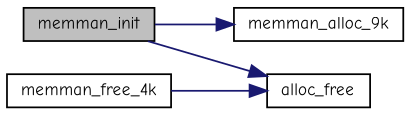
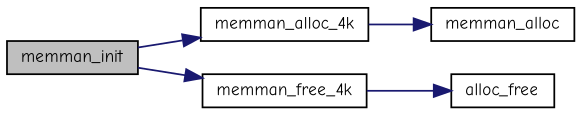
node "memman_alloc_9k": label "memman_alloc_9k" -> "memman_alloc_4k"
node "memman_alloc": added
edge "memman_init" -> "alloc_free": now "memman_init" -> "memman_free_4k"
